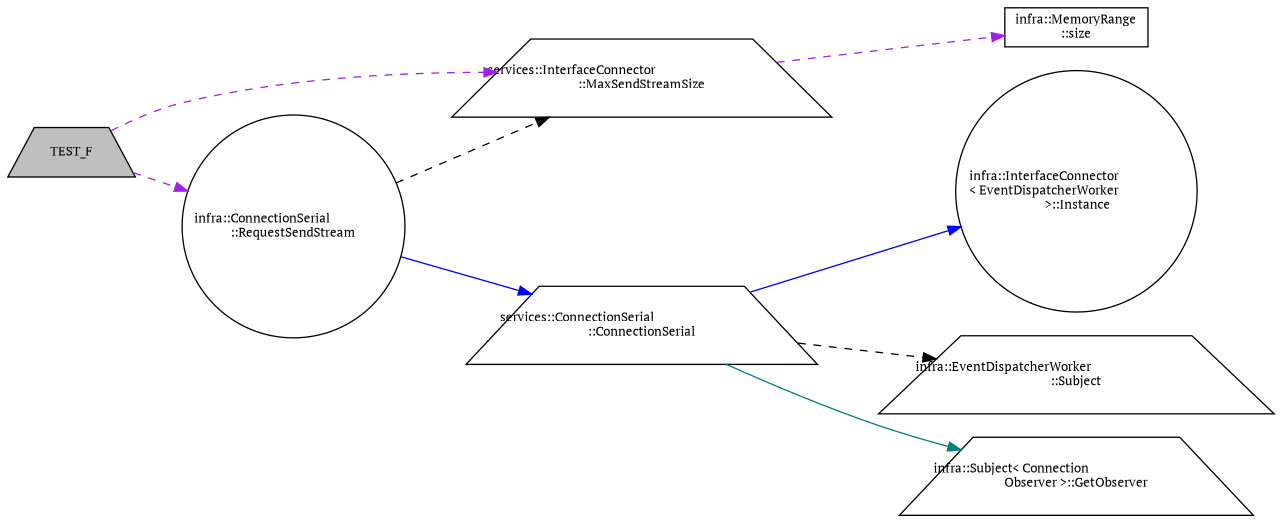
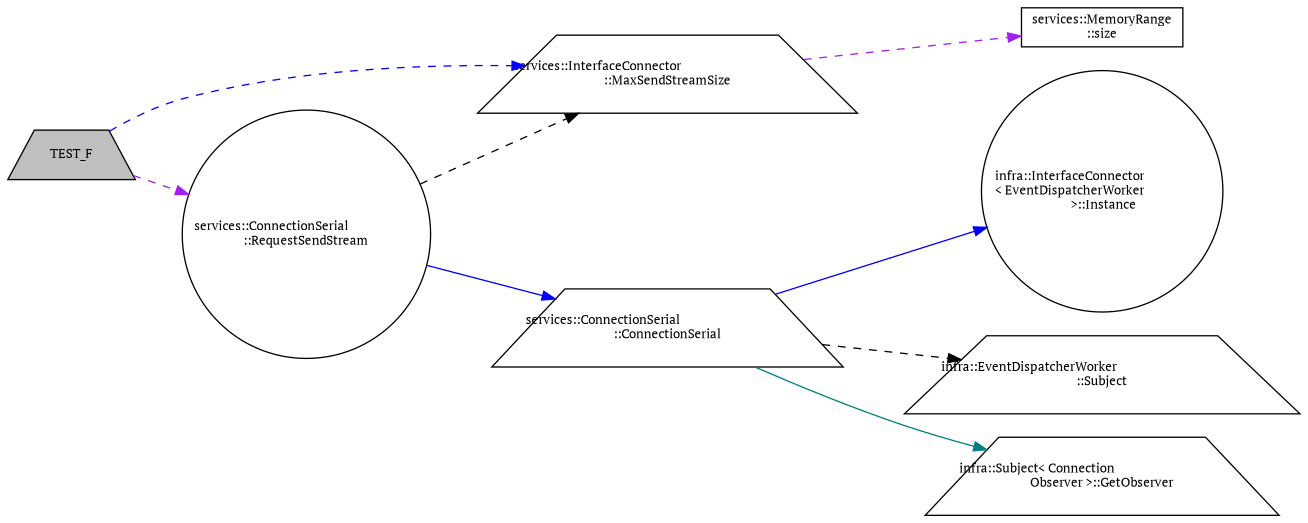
node "infra::MemoryRange ::size": label "infra::MemoryRange ::size" -> "services::MemoryRange ::size"
edge "TEST_F" -> "services::InterfaceConnector ::MaxSendStreamSize": color purple -> blue
node "infra::ConnectionSerial ::RequestSendStream": label "infra::ConnectionSerial ::RequestSendStream" -> "services::ConnectionSerial ::RequestSendStream"
